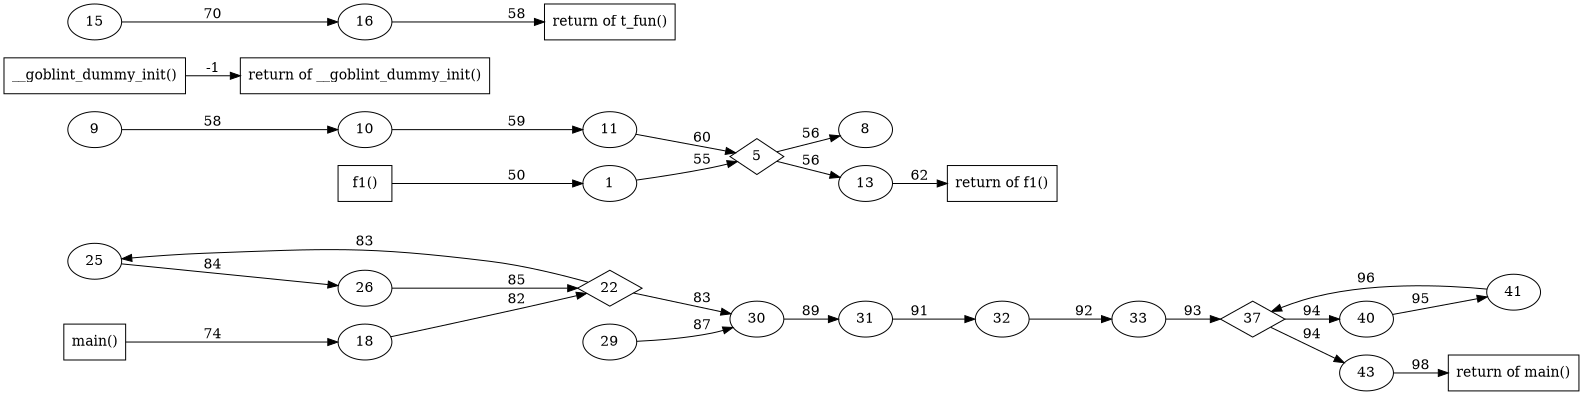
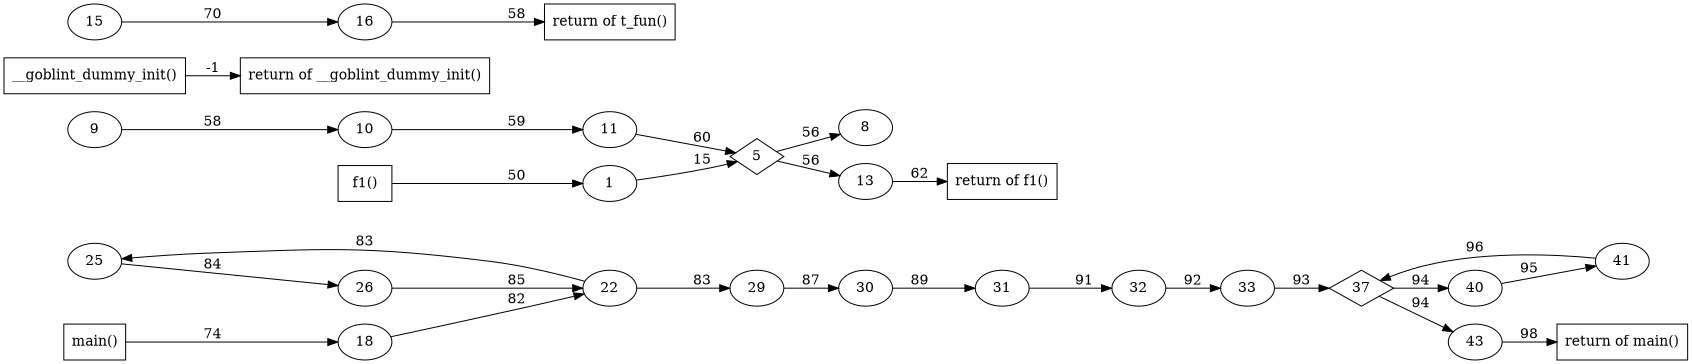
edge "1" -> "5": label "55" -> "15"
node "22": shape diamond -> ellipse
edge "22" -> "30": now "22" -> "29"
